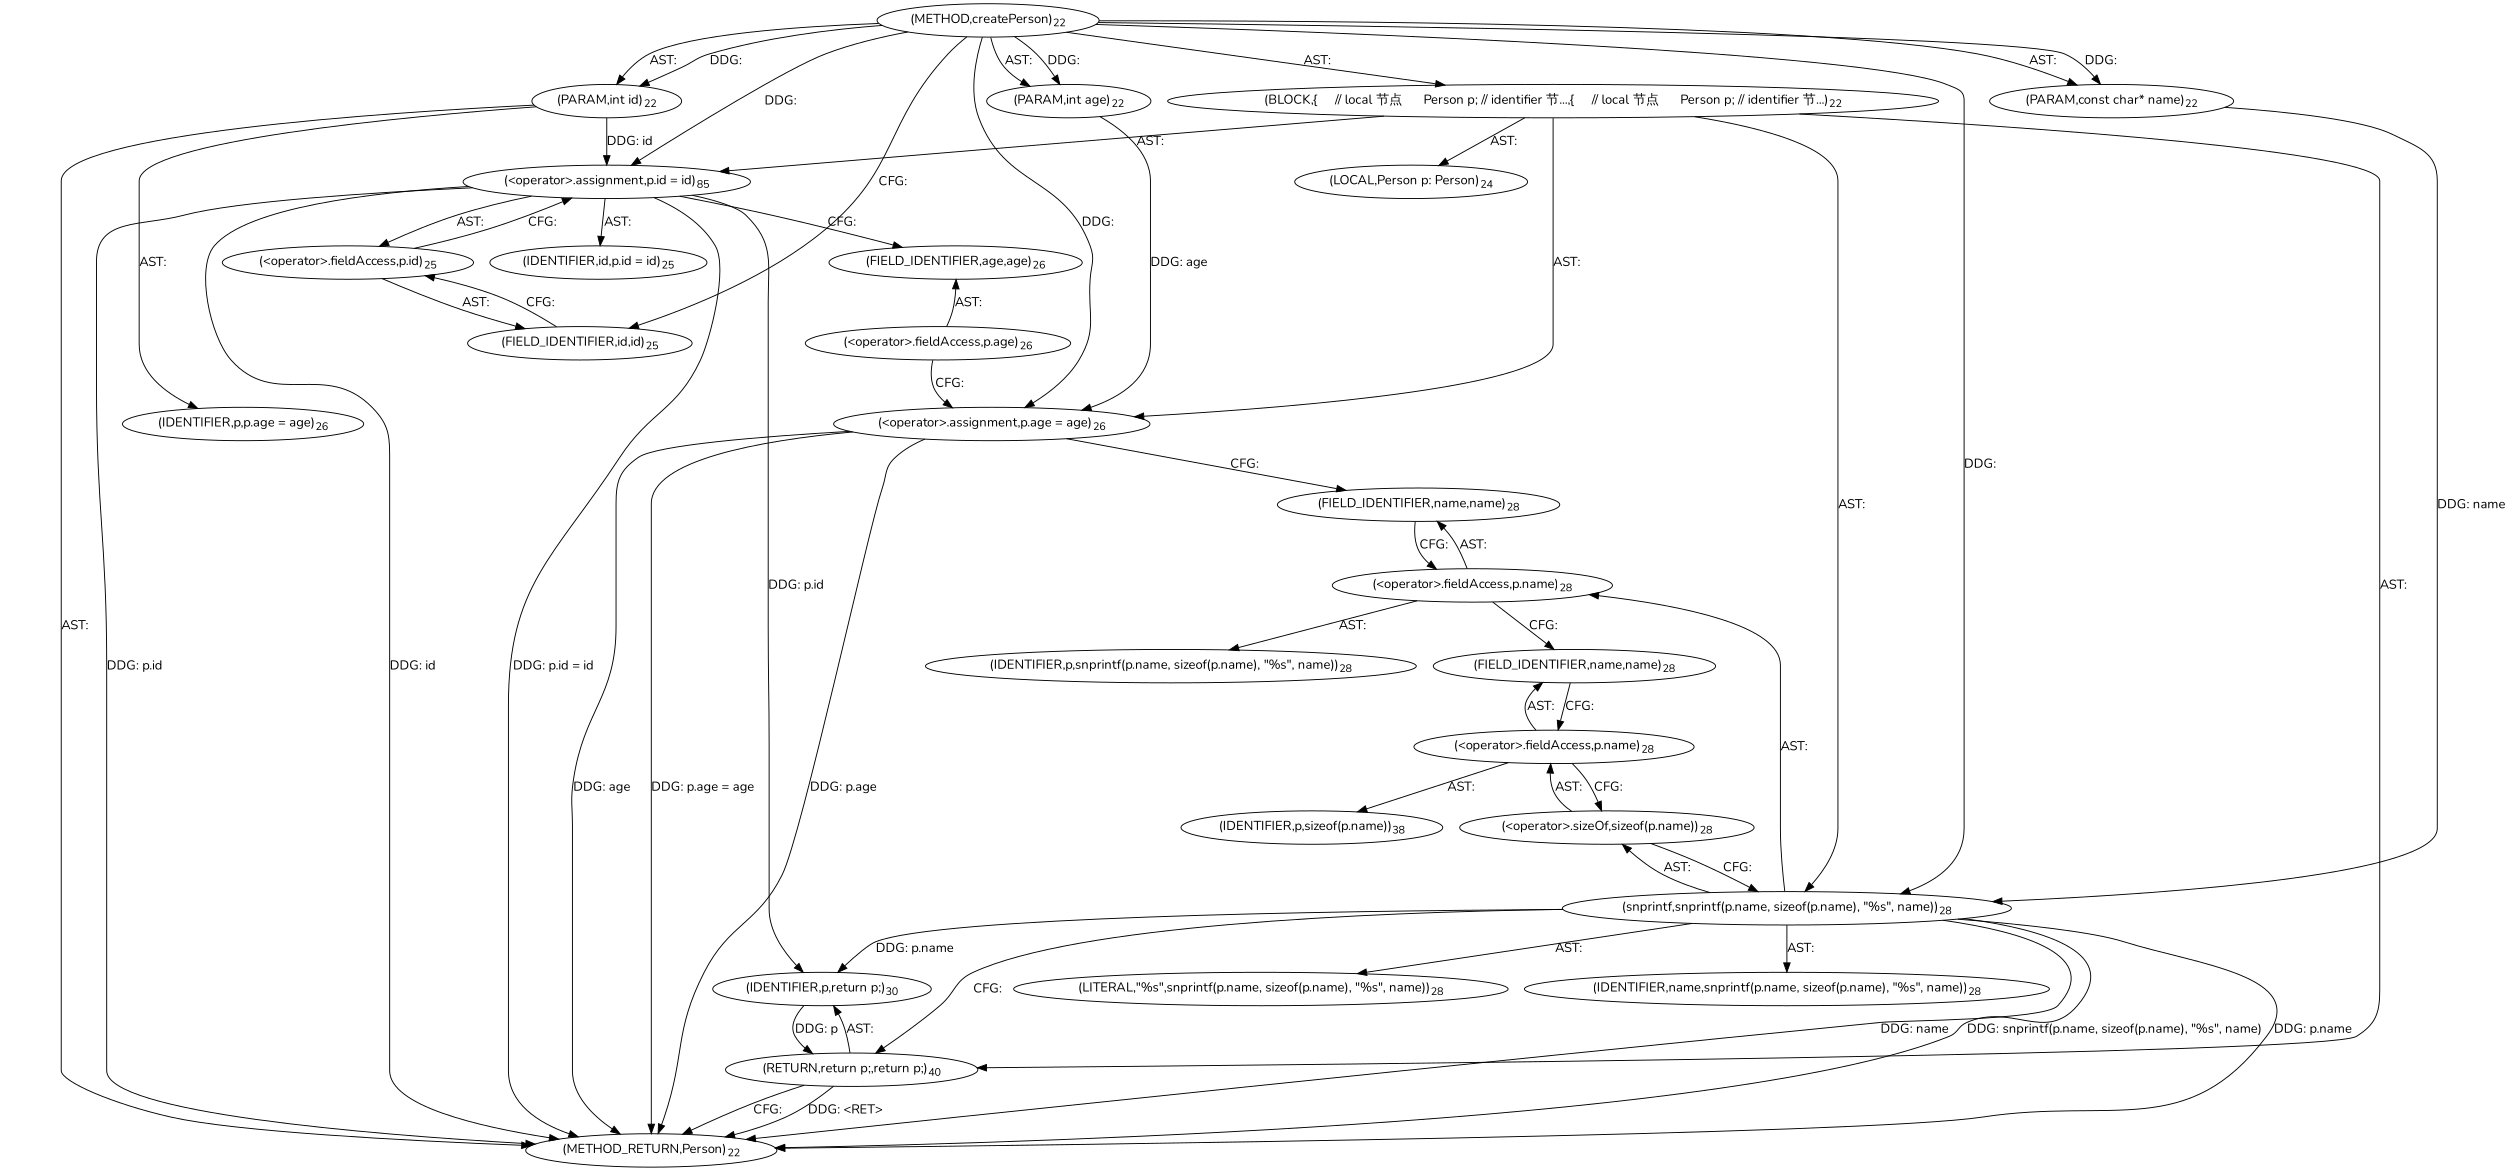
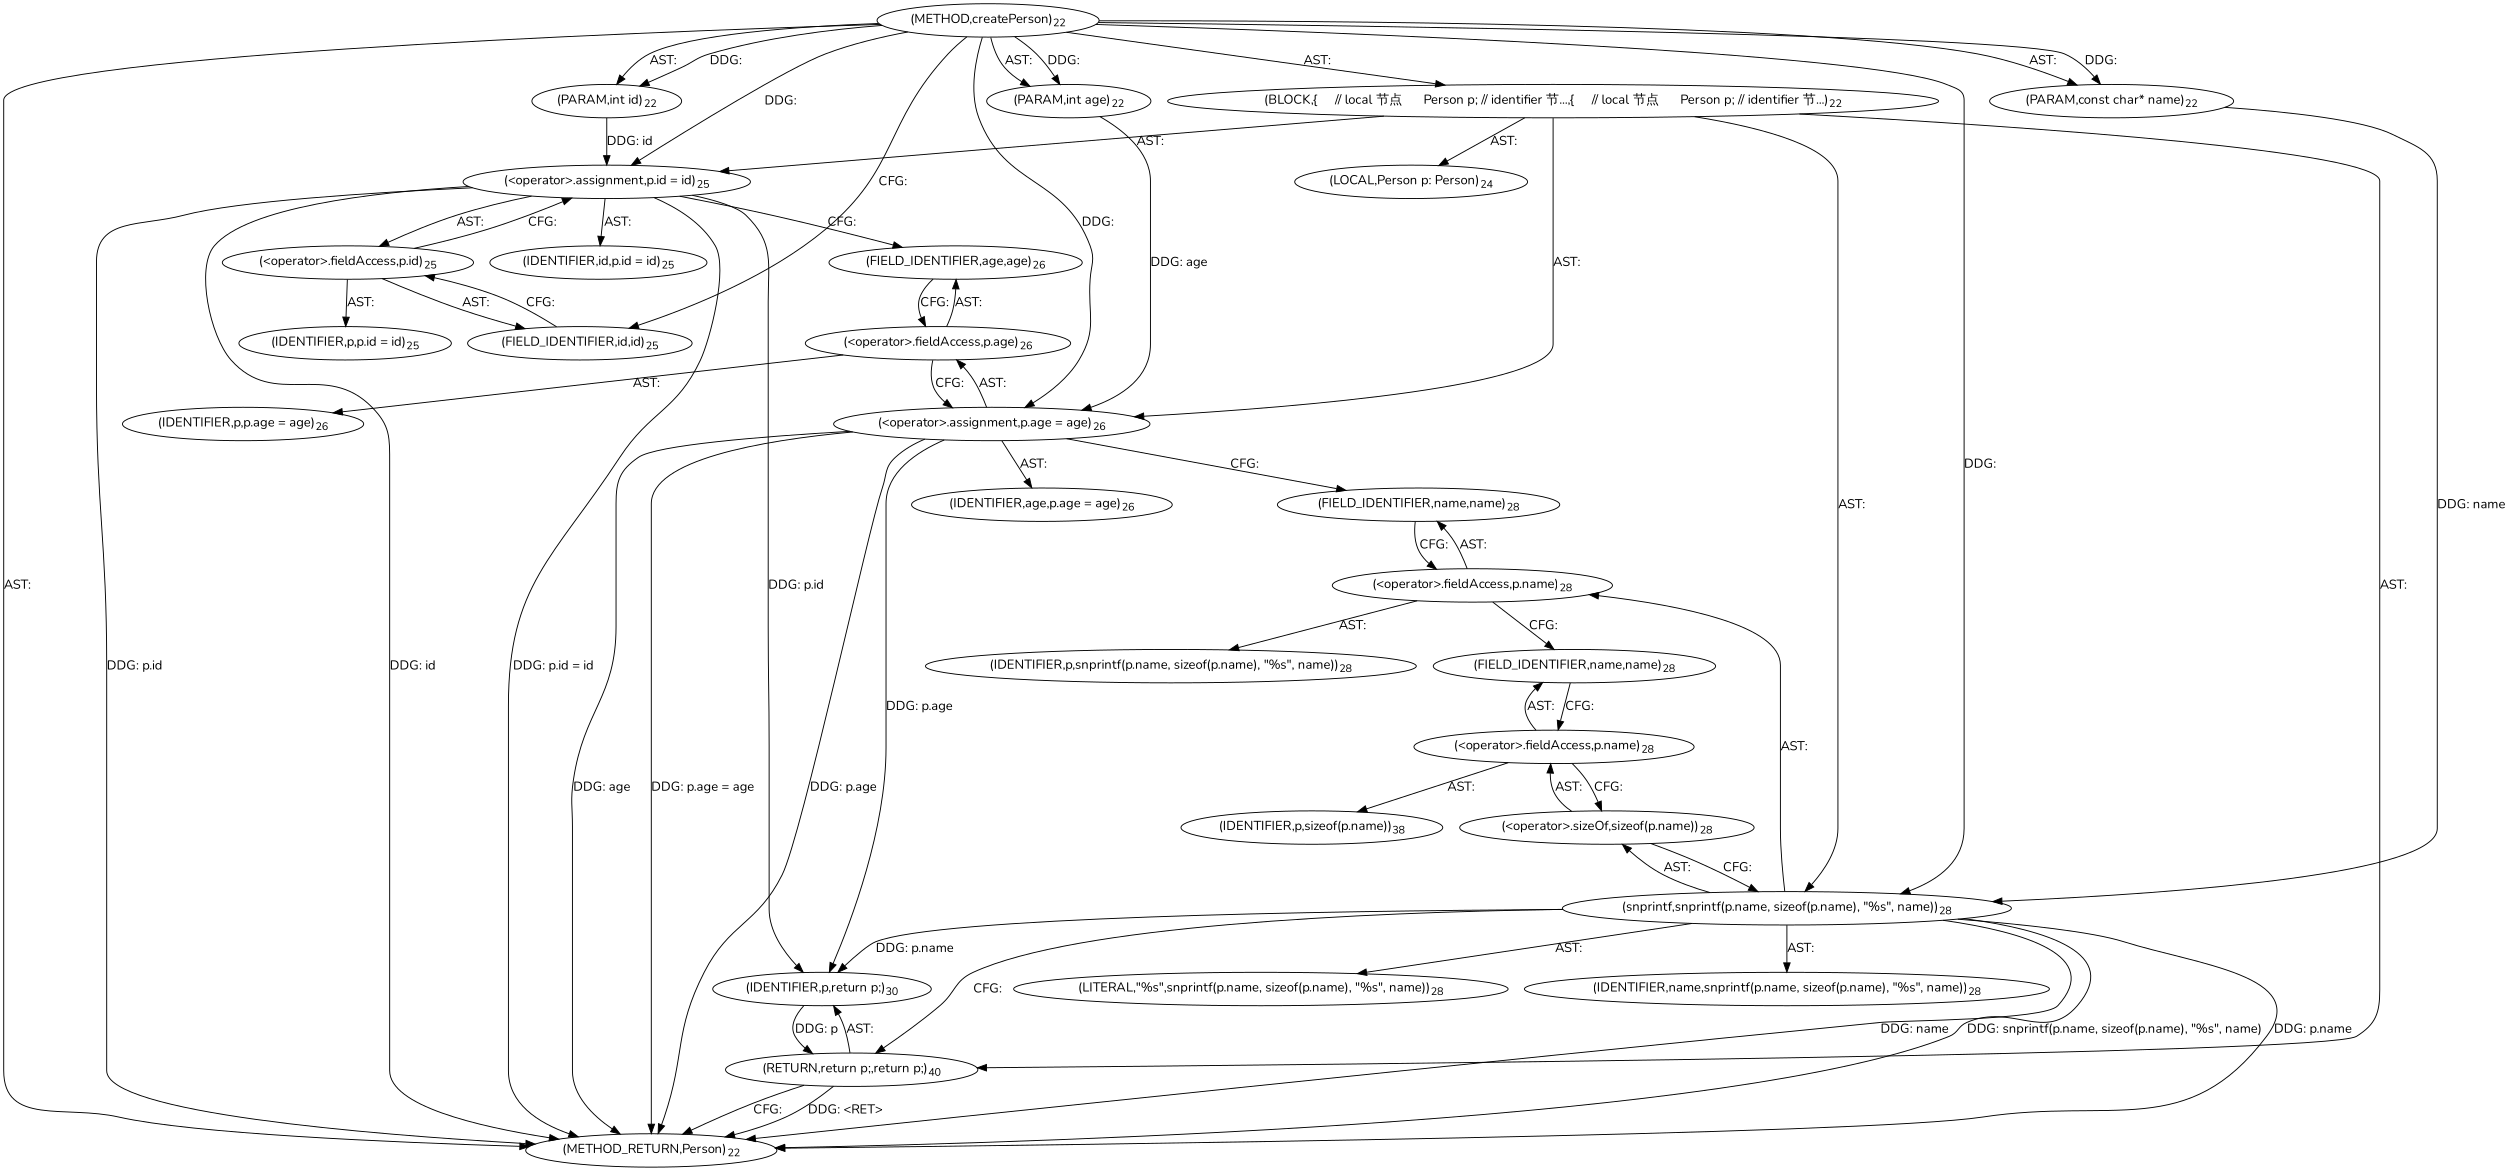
edge "(PARAM,int id)" -> "(IDENTIFIER,p,p.age = age)": now "(<operator>.fieldAccess,p.age)" -> "(IDENTIFIER,p,p.age = age)"
node "(<operator>.assignment,p.id = id)": text "85" -> "25"
edge "(FIELD_IDENTIFIER,age,age)" -> "(<operator>.fieldAccess,p.age)": added, label "CFG:"
node "(IDENTIFIER,p,p.id = id)": added
edge "(<operator>.assignment,p.age = age)" -> "(<operator>.fieldAccess,p.age)": added, label "AST:"
node "(IDENTIFIER,age,p.age = age)": added
edge "(PARAM,int id)" -> "(METHOD_RETURN,Person)": now "(METHOD,createPerson)" -> "(METHOD_RETURN,Person)"
edge "(<operator>.assignment,p.age = age)" -> "(IDENTIFIER,p,return p;)": added, label "DDG: p.age"
